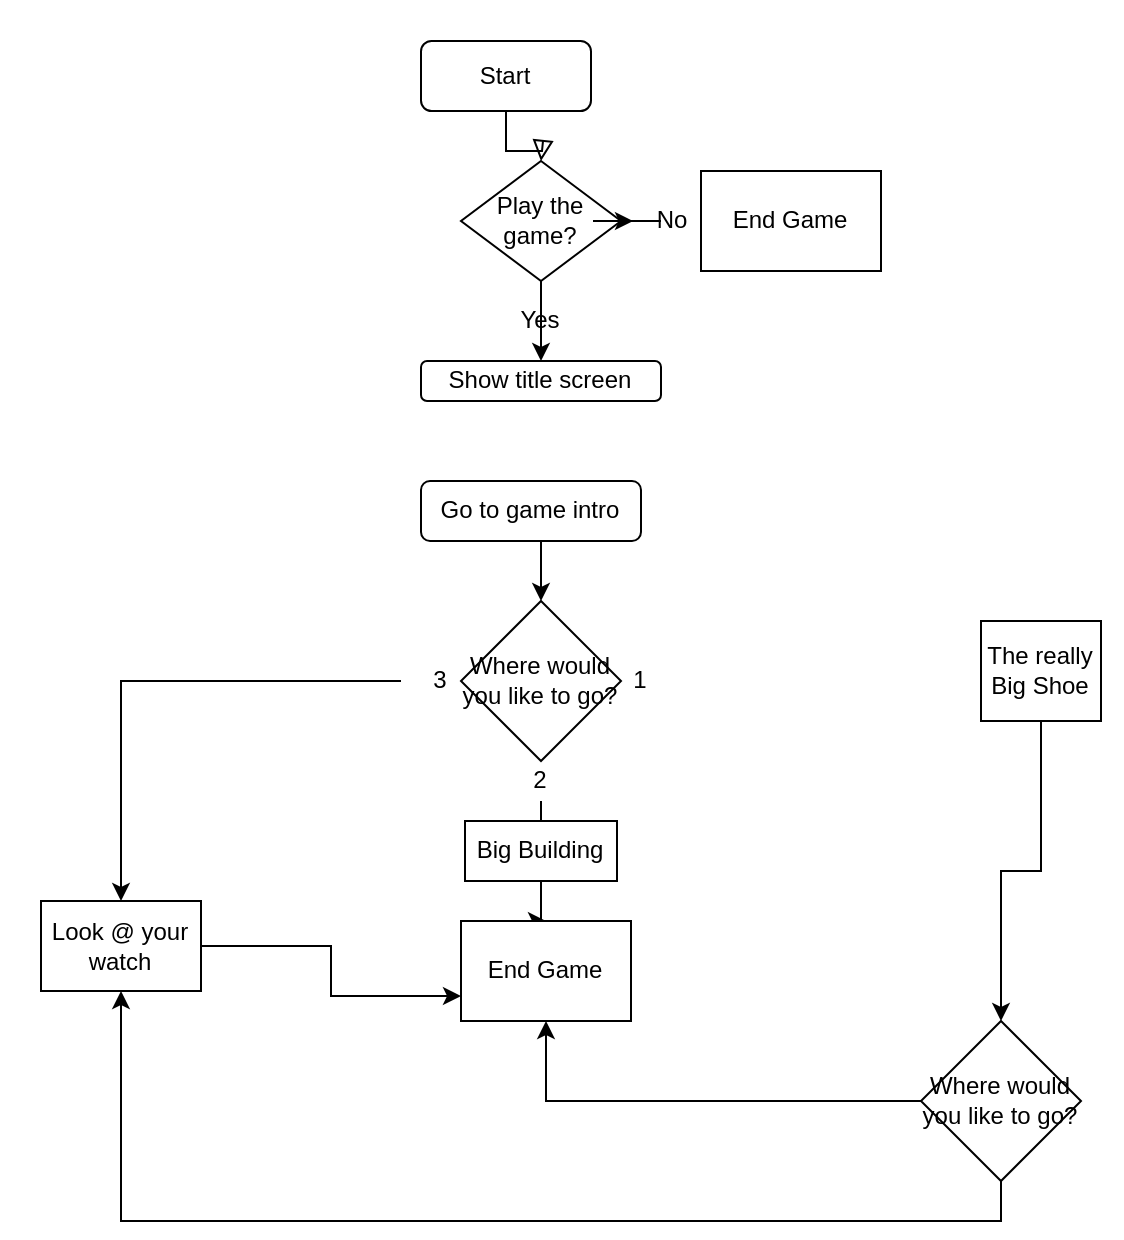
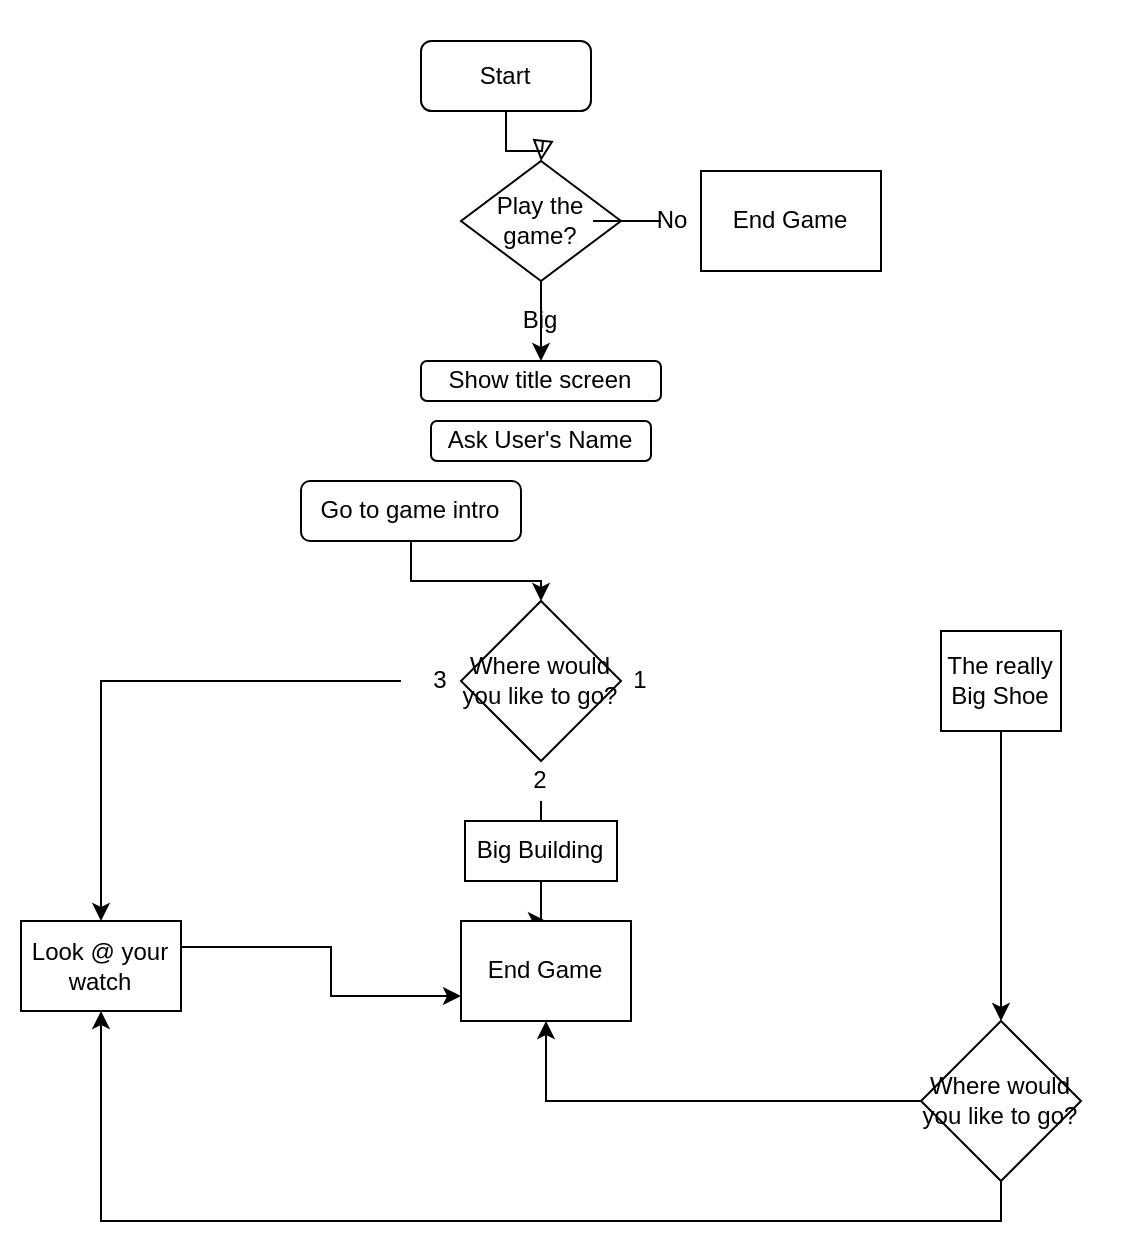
edge "Play the game?" -> "No": arrowhead classic -> none
node "Yes": label "Yes" -> "Big"
node "Ask User's Name": added
node "Go to game intro": moved (531, 511) -> (411, 511)
node "The really Big Shoe": moved (1041, 671) -> (1001, 681)
node "Look @ your watch": moved (121, 946) -> (101, 966)
